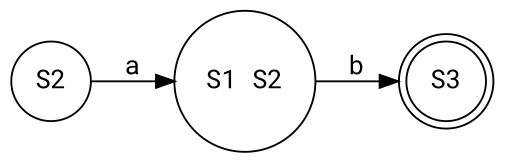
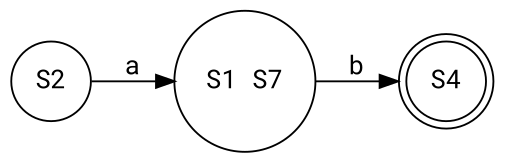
node "S1 S2": label "S1 S2" -> "S1 S7"
node "S3": label "S3" -> "S4"
